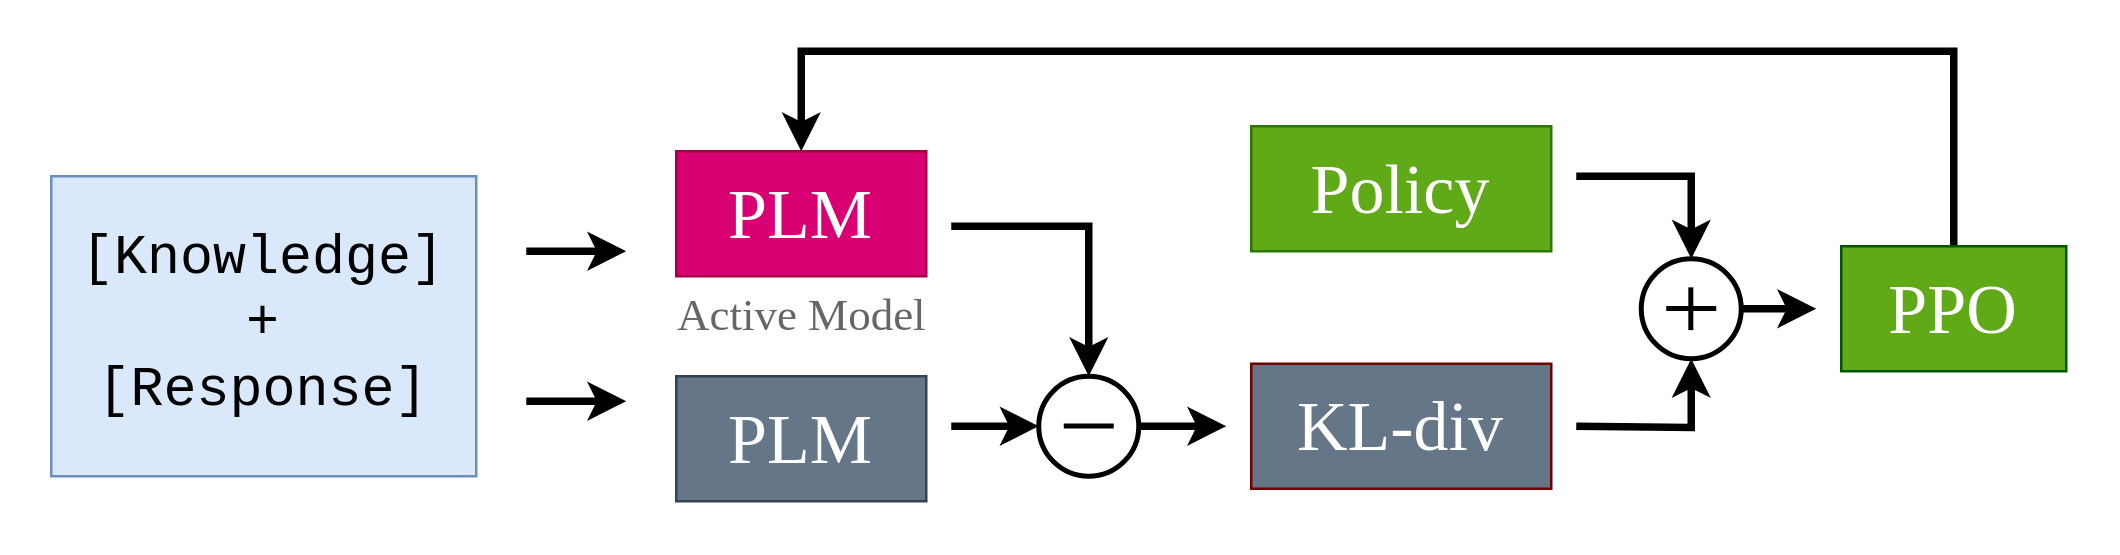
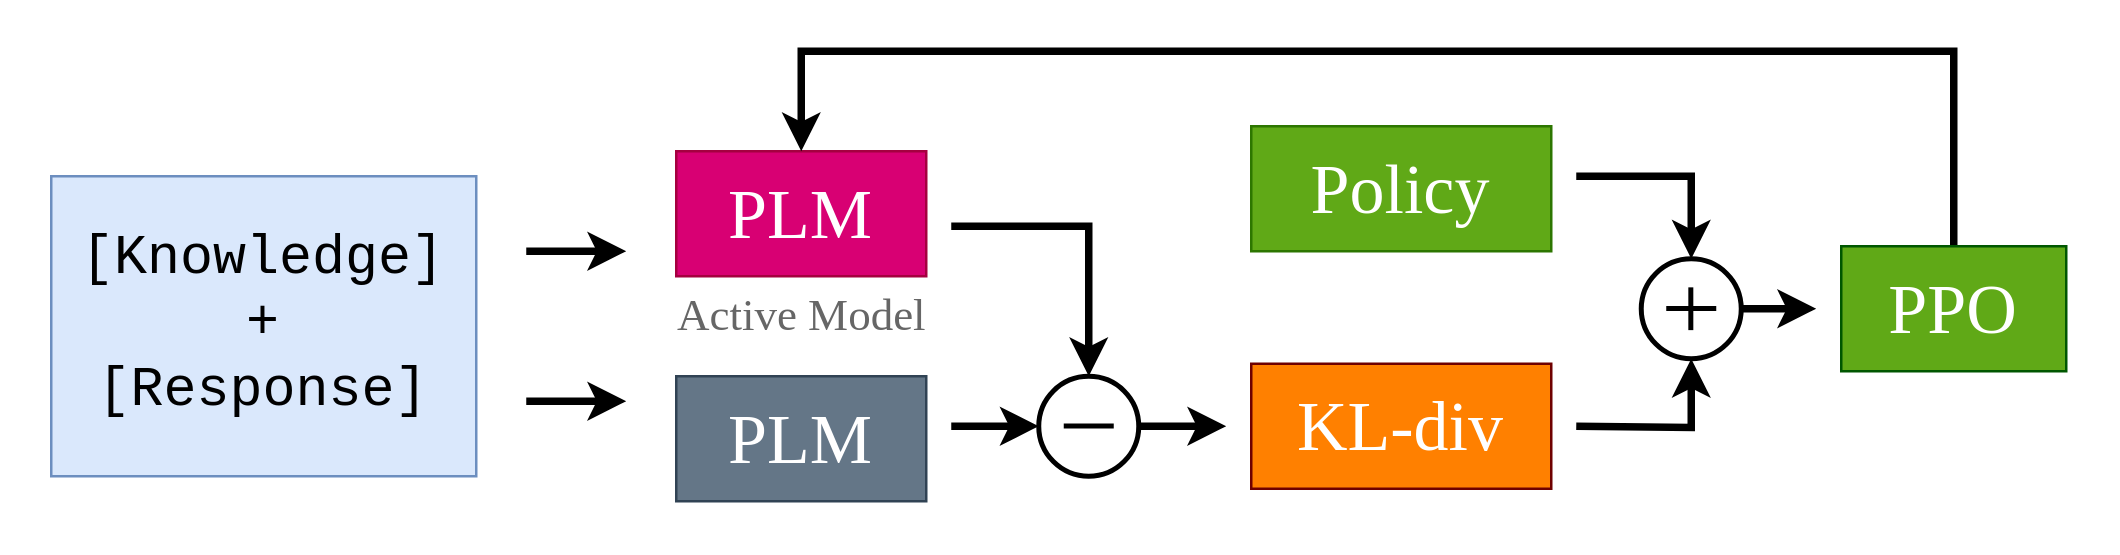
node "KL-div": fillcolor #647687 -> #ff8000
